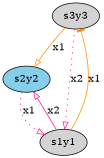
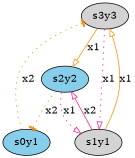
edge "s3y3" -> "s1y1": label "x2" -> "x1"
edge "s1y1" -> "s3y3": arrowhead tee -> onormal
node "s0y1": added
